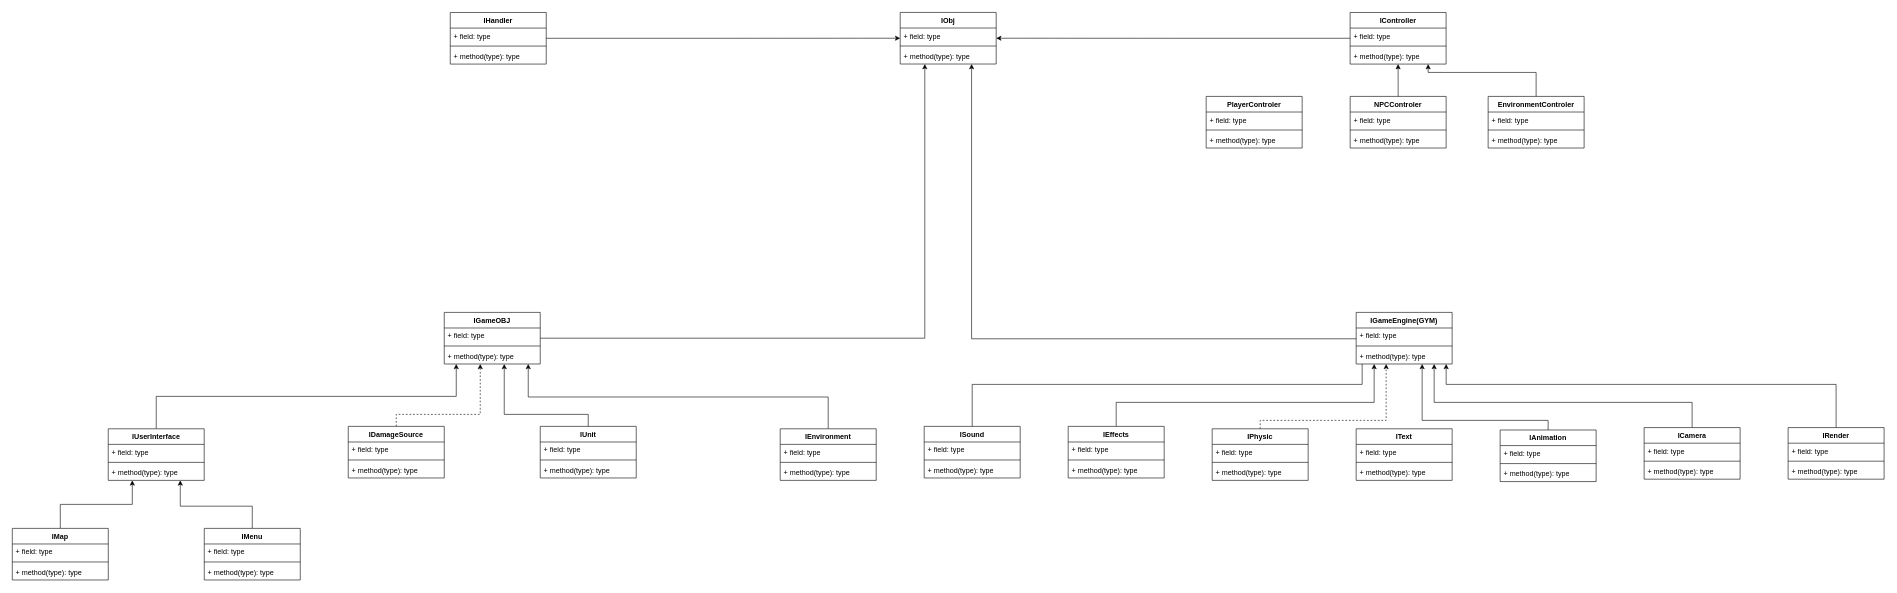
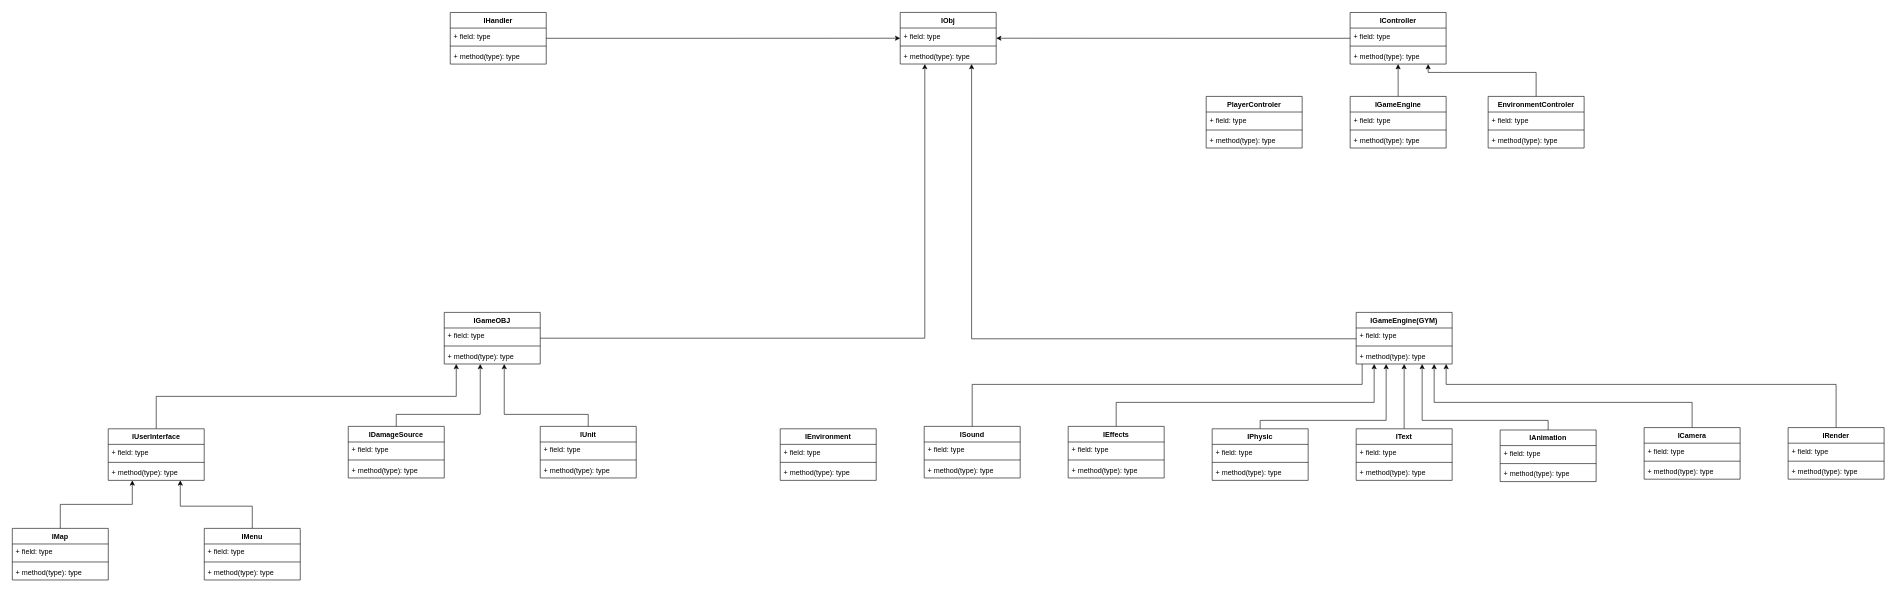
node "NPCControler": label "NPCControler" -> "IGameEngine"
edge "IText" -> "IGameEngine(GYM)": added
edge "IEnvironment" -> "IGameOBJ": removed
edge "IDamageSource" -> "IGameOBJ": style dashed -> solid
edge "IPhysic" -> "IGameEngine(GYM)": style dashed -> solid
